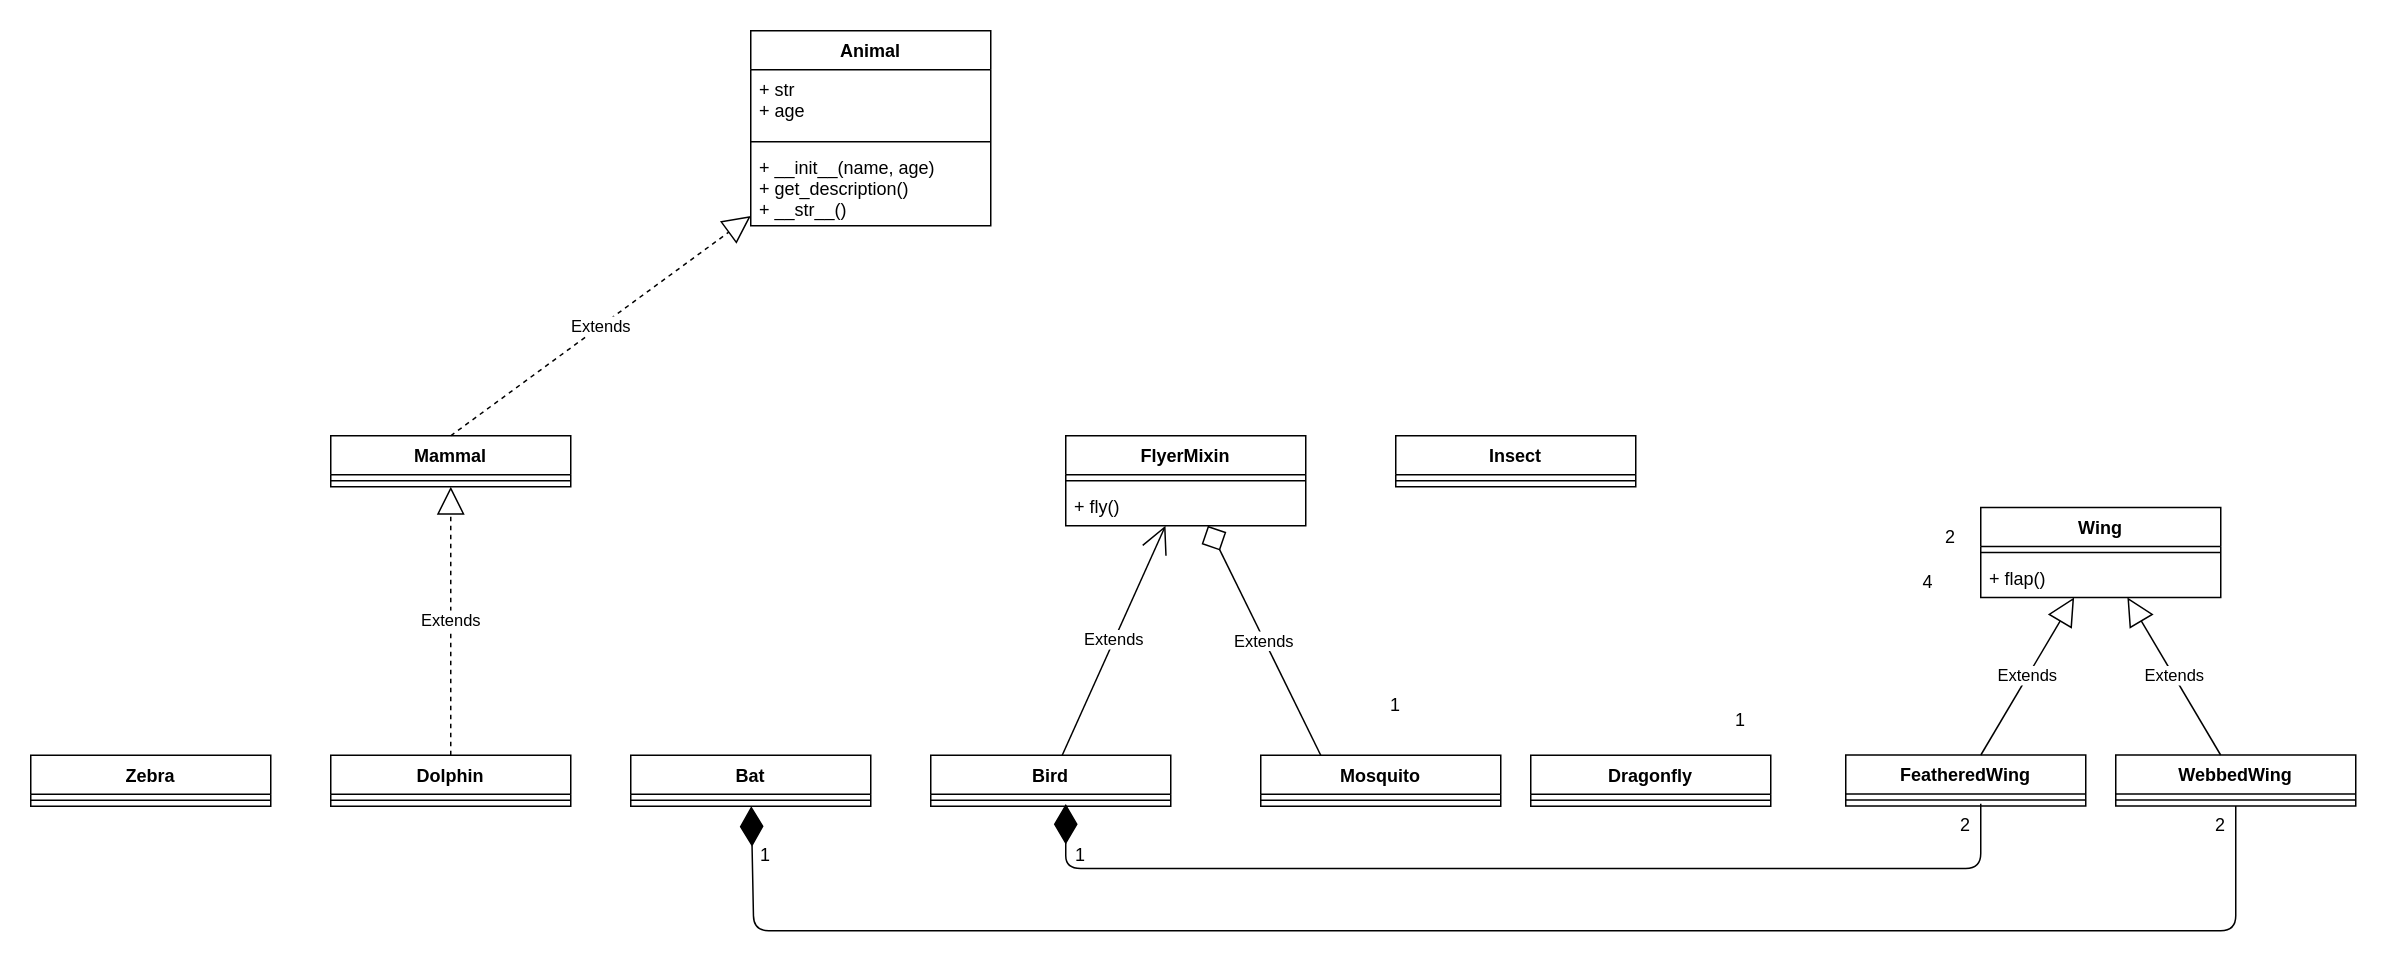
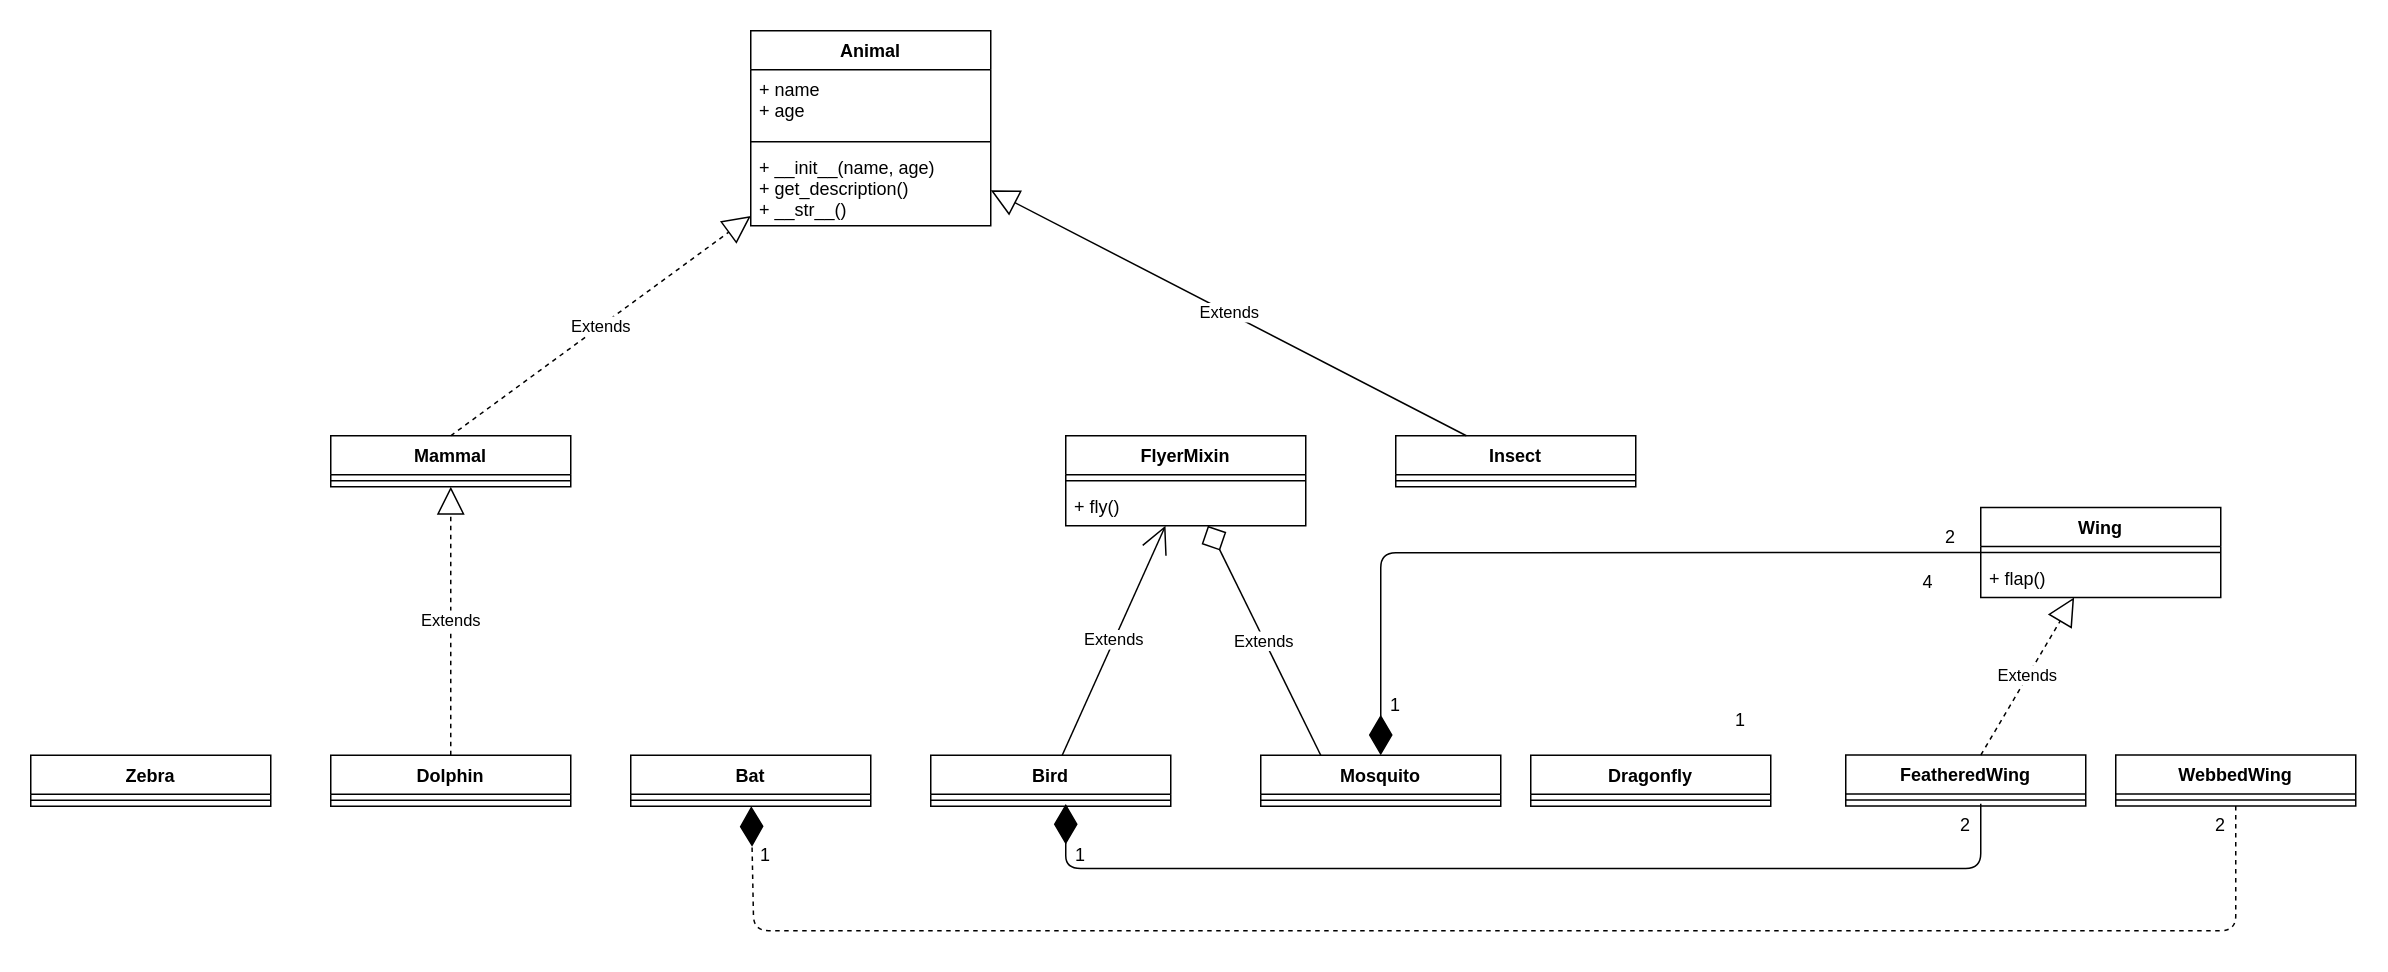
node "+ str + age": label "+ str + age" -> "+ name + age"
edge "Insect" -> "Animal": added, label "Extends"
edge "Wing" -> "Mosquito": added
edge "WebbedWing" -> "Wing": removed, label "Extends"
edge "FeatheredWing" -> "Wing": style solid -> dashed
edge "WebbedWing" -> "Bat": style solid -> dashed
